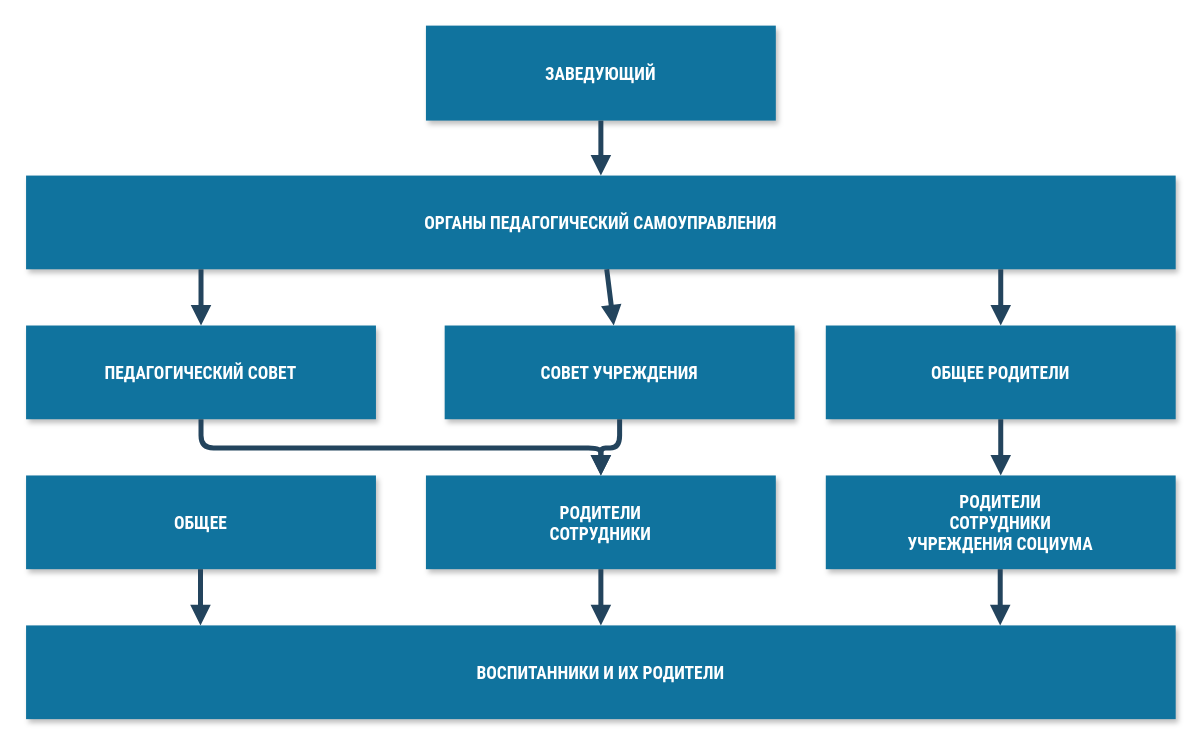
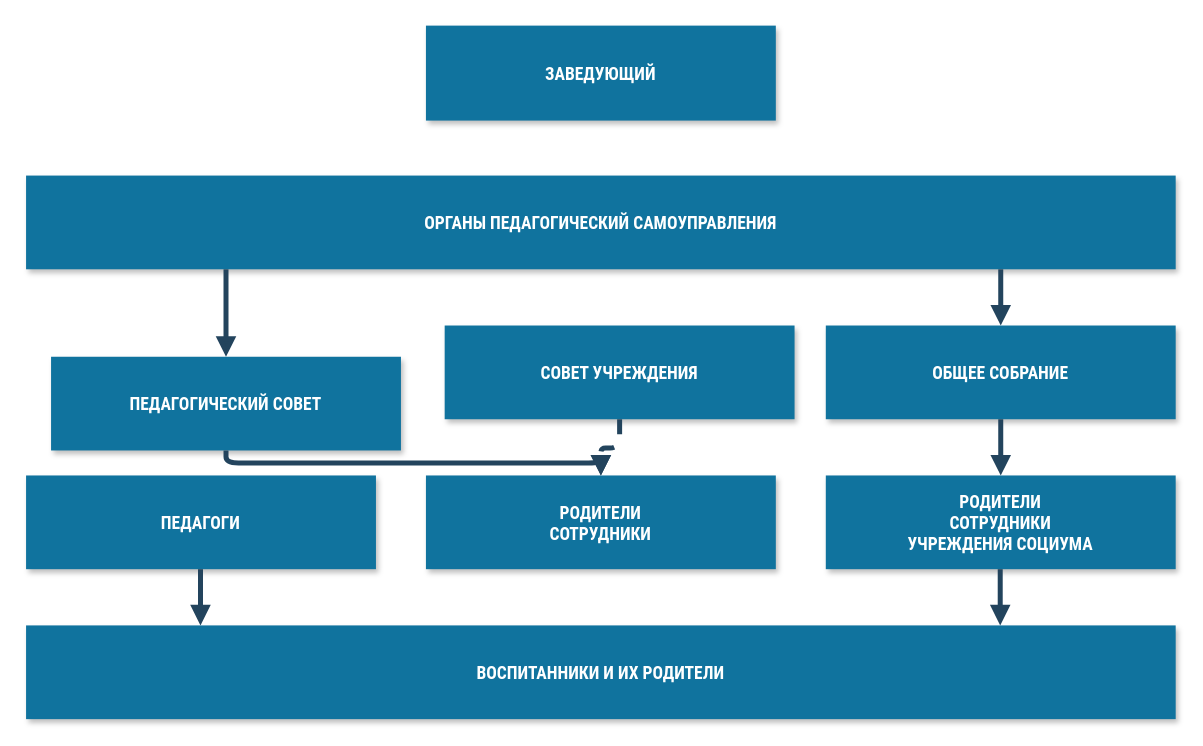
edge "ЗАВЕДУЮЩИЙ" -> "ОРГАНЫ ПЕДАГОГИЧЕСКИЙ САМОУПРАВЛЕНИЯ": removed
edge "ОРГАНЫ ПЕДАГОГИЧЕСКИЙ САМОУПРАВЛЕНИЯ" -> "СОВЕТ УЧРЕЖДЕНИЯ": removed
node "ПЕДАГОГИЧЕСКИЙ СОВЕТ": moved (201, 373) -> (226, 404)
node "ОБЩЕЕ РОДИТЕЛИ": label "ОБЩЕЕ РОДИТЕЛИ" -> "ОБЩЕЕ СОБРАНИЕ"
edge "СОВЕТ УЧРЕЖДЕНИЯ" -> "РОДИТЕЛИ СОТРУДНИКИ": style solid -> dashed
node "ОБЩЕЕ": label "ОБЩЕЕ" -> "ПЕДАГОГИ"
edge "РОДИТЕЛИ СОТРУДНИКИ" -> "ВОСПИТАННИКИ И ИХ РОДИТЕЛИ": removed
